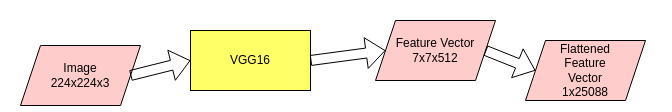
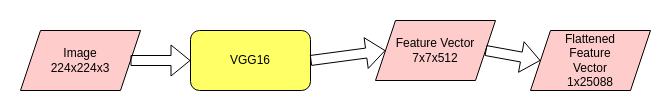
node "VGG16": shape rectangle -> rounded rectangle
node "Flattened Feature Vector 1x25088": moved (586, 71) -> (591, 61)
node "Image 224x224x3": moved (81, 76) -> (81, 61)
